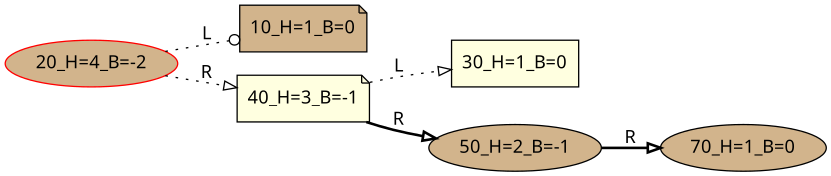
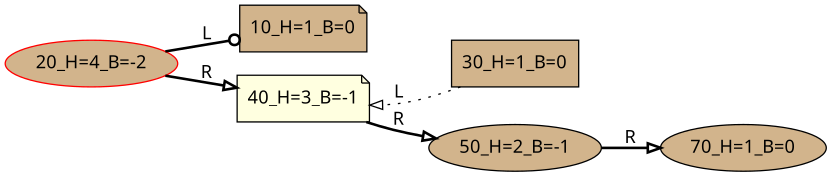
edge "20_H=4_B=-2" -> "10_H=1_B=0": style dotted -> bold
node "30_H=1_B=0": fillcolor lightyellow -> tan
edge "40_H=3_B=-1" -> "30_H=1_B=0": reversed
edge "20_H=4_B=-2" -> "40_H=3_B=-1": style dotted -> bold
